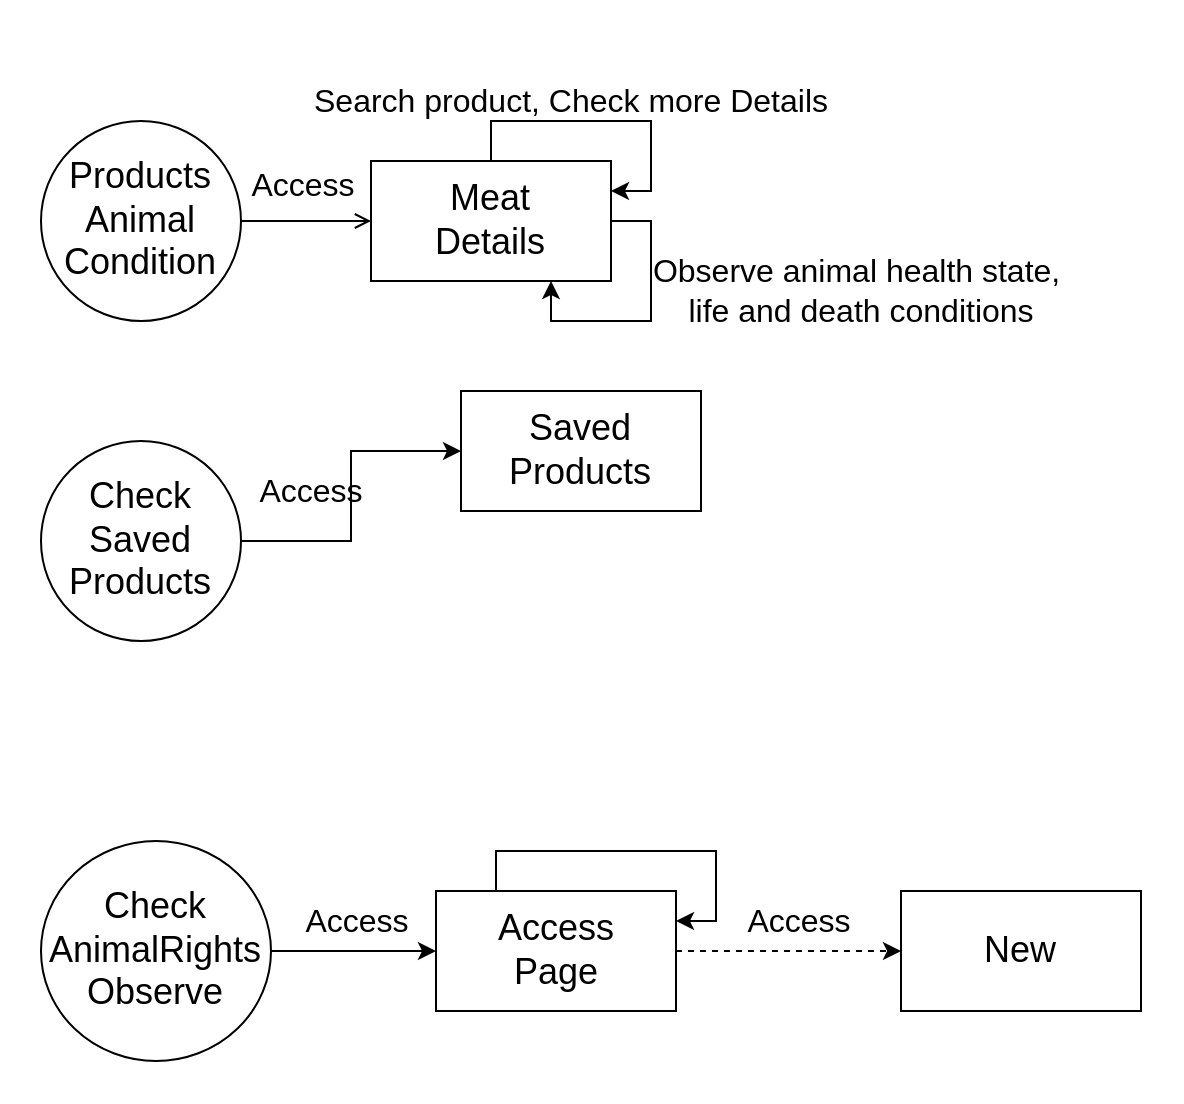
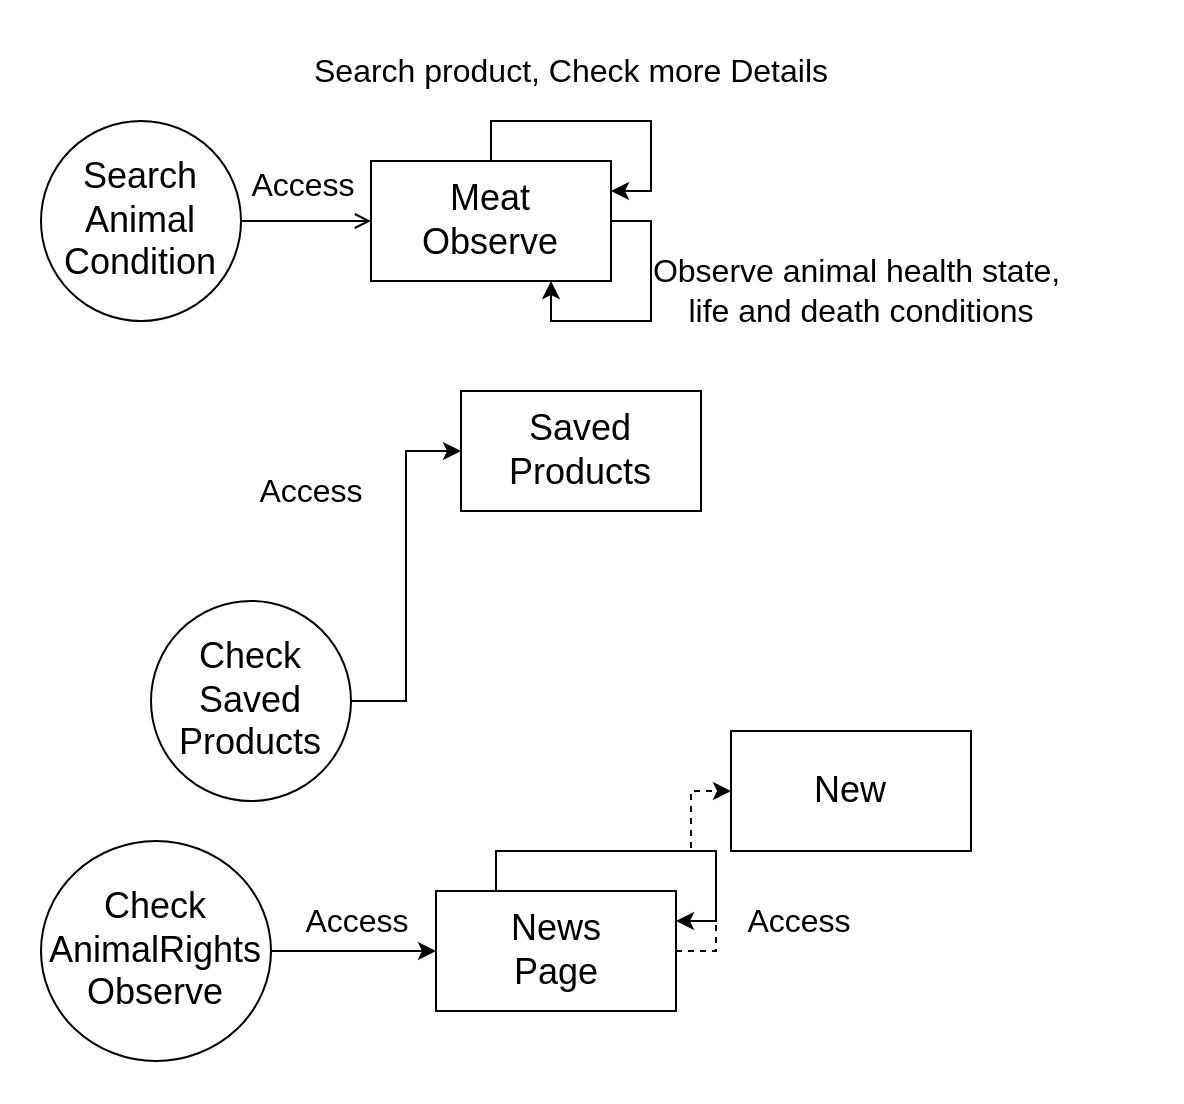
node "Search product, Check more Details": moved (571, 101) -> (571, 71)
node "Products Animal Condition": label "Products Animal Condition" -> "Search Animal Condition"
node "Meat Details": label "Meat Details" -> "Meat Observe"
node "Check Saved Products": moved (141, 541) -> (251, 701)
node "Access Page": label "Access Page" -> "News Page"
node "New": moved (1021, 951) -> (851, 791)
